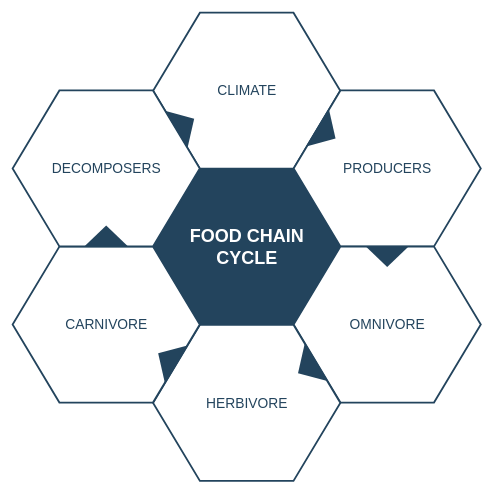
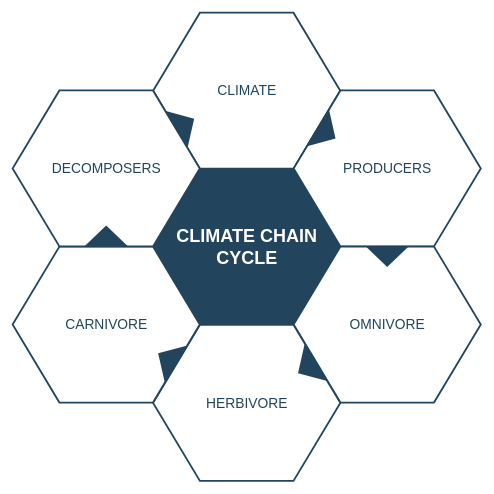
node "FOOD CHAIN CYCLE": label "FOOD CHAIN CYCLE" -> "CLIMATE CHAIN CYCLE"
